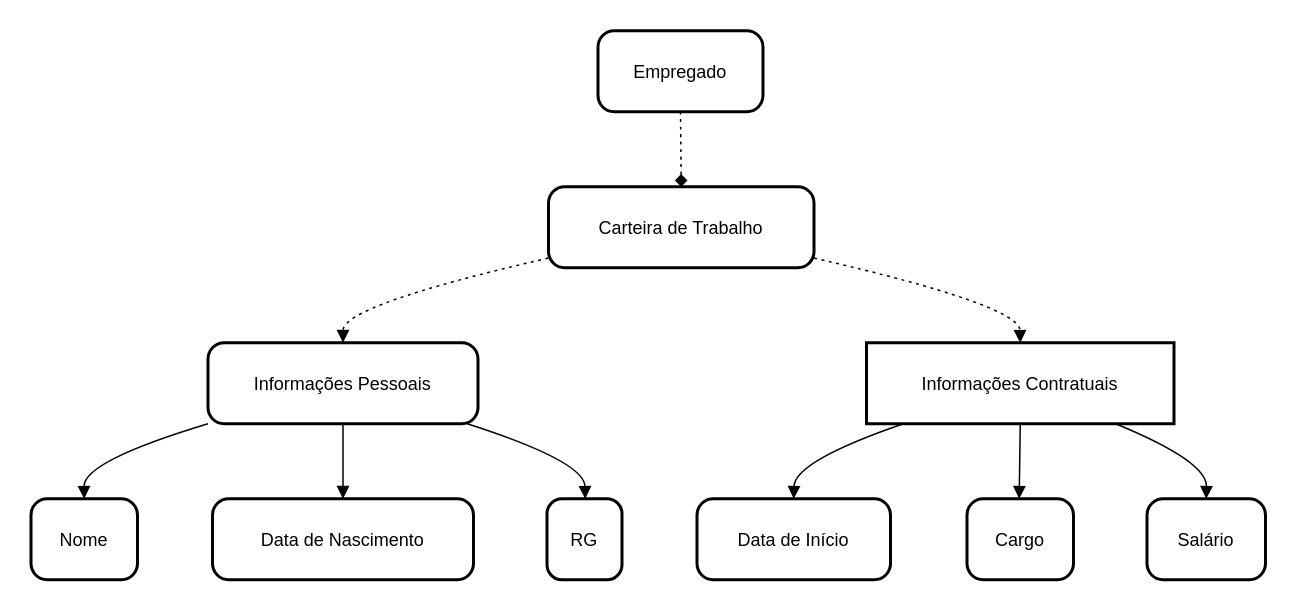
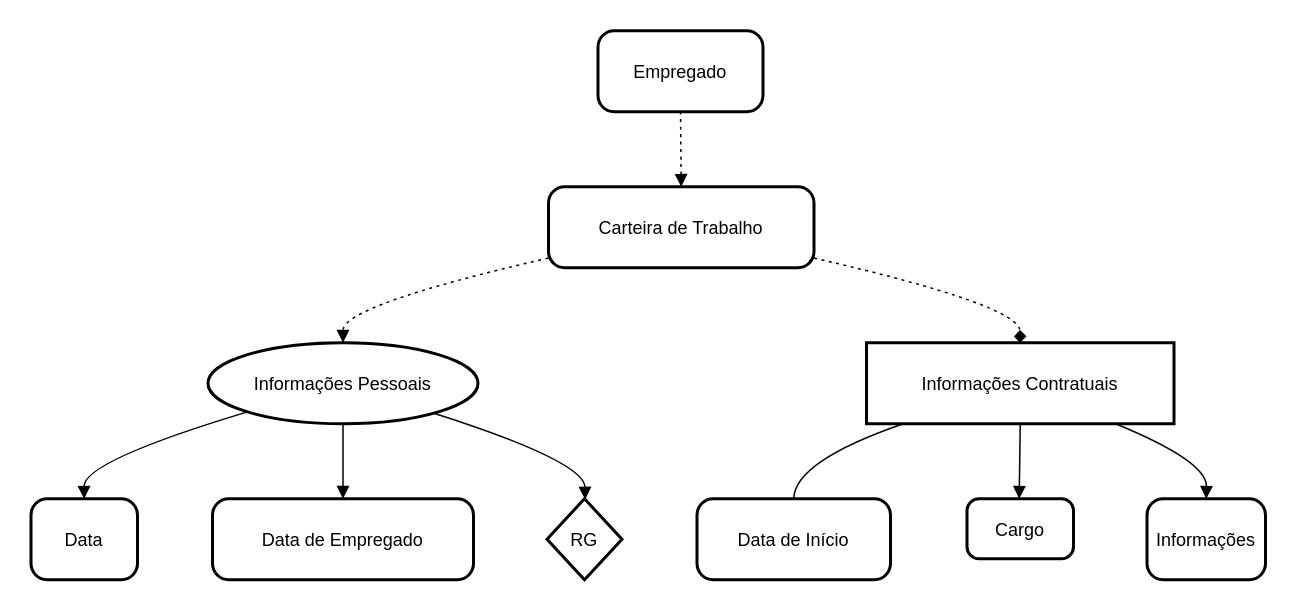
edge "Empregado" -> "Carteira de Trabalho": arrowhead diamond -> block
edge "Carteira de Trabalho" -> "Informações Contratuais": arrowhead block -> diamond
node "Informações Pessoais": shape rounded rectangle -> ellipse
edge "Informações Contratuais" -> "Data de Início": arrowhead block -> none
node "RG": shape rounded rectangle -> diamond
node "Cargo": size 107x81 -> 107x60
node "Nome": label "Nome" -> "Data"
node "Data de Nascimento": label "Data de Nascimento" -> "Data de Empregado"
node "Salário": label "Salário" -> "Informações"
